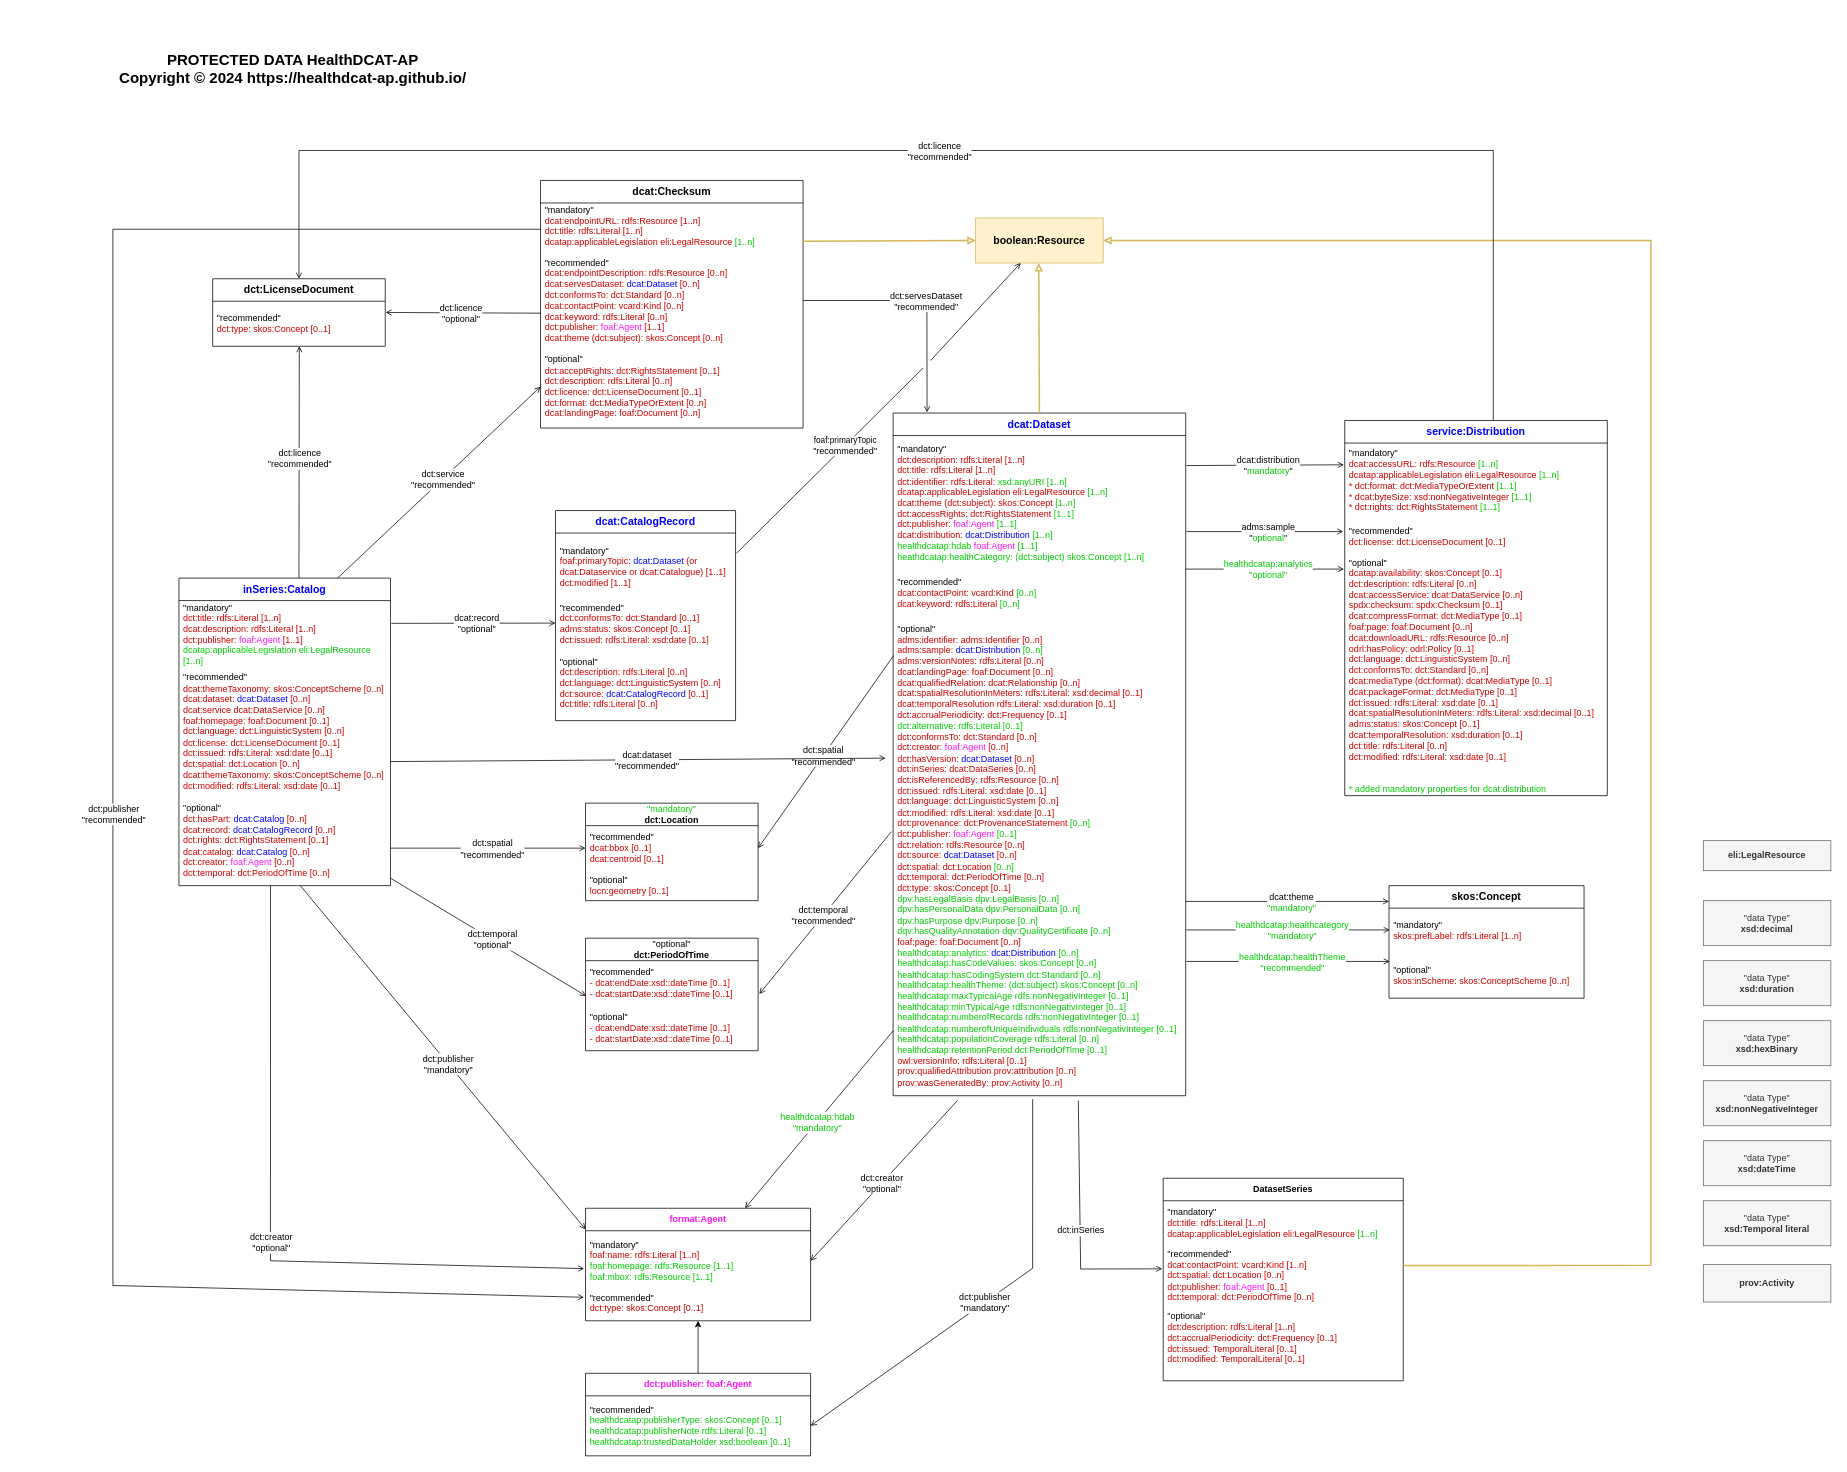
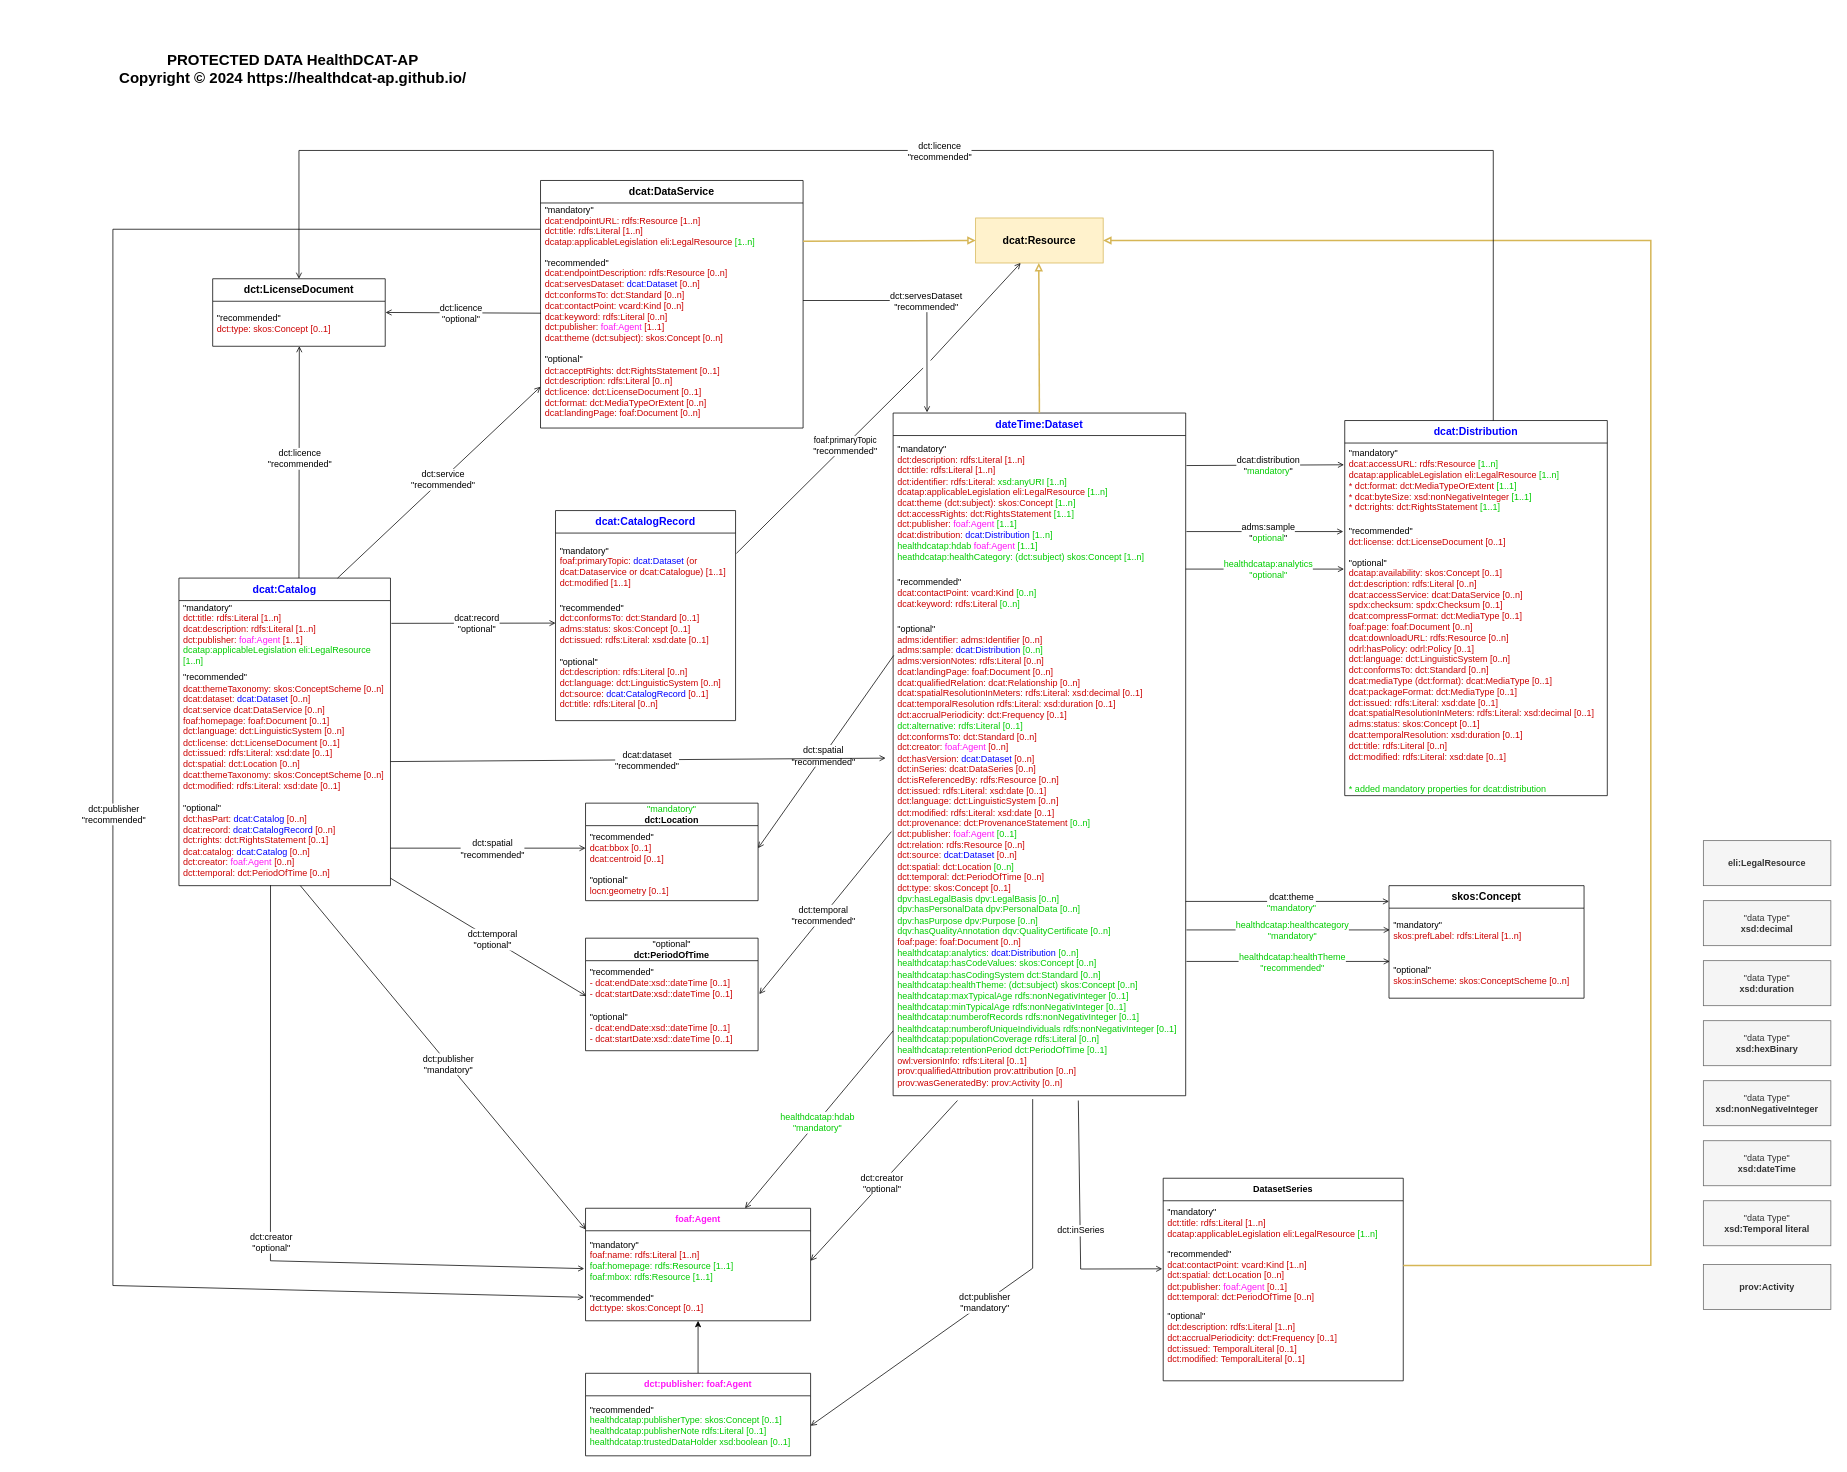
node "dcat:Checksum": label "dcat:Checksum" -> "dcat:DataService"
node "boolean:Resource": label "boolean:Resource" -> "dcat:Resource"
node "dcat:Dataset": label "dcat:Dataset" -> "dateTime:Dataset"
node "service:Distribution": label "service:Distribution" -> "dcat:Distribution"
node "inSeries:Catalog": label "inSeries:Catalog" -> "dcat:Catalog"
node "eli:LegalResource": size 128x30 -> 128x45
node "format:Agent": label "format:Agent" -> "foaf:Agent"
node "prov:Activity": size 128x38 -> 128x45
